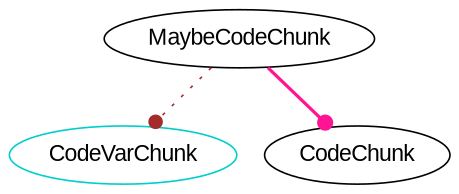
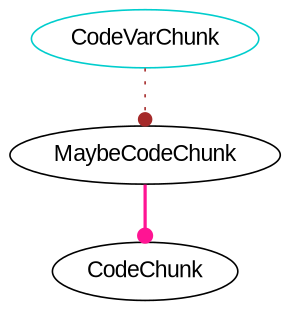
edge "MaybeCodeChunk" -> "CodeVarChunk": reversed
